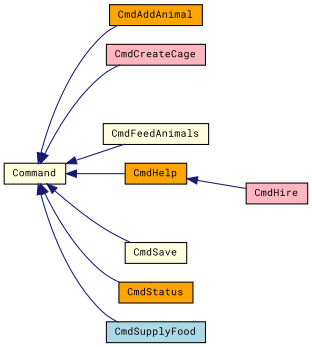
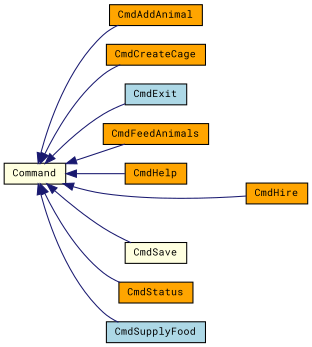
node "CmdCreateCage": fillcolor lightpink -> orange
node "CmdExit": added
node "CmdFeedAnimals": fillcolor lightyellow -> orange
edge "CmdHire" -> "CmdHelp": now "CmdHire" -> "Command"
node "CmdHire": fillcolor lightpink -> orange
